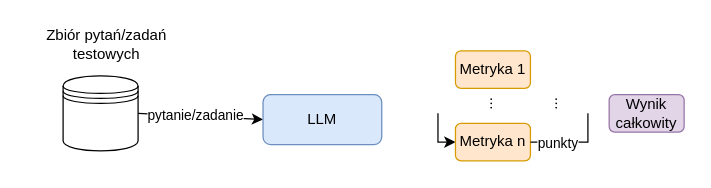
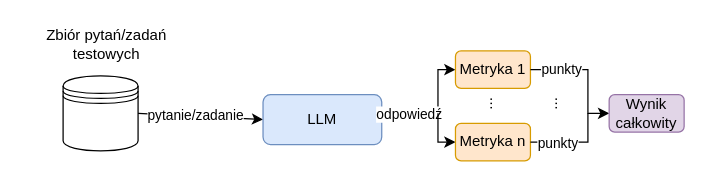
edge "Metryka 1" -> "Wynik całkowity": added, label "punkty"
edge "LLM" -> "Metryka 1": added, label "odpowiedź"
